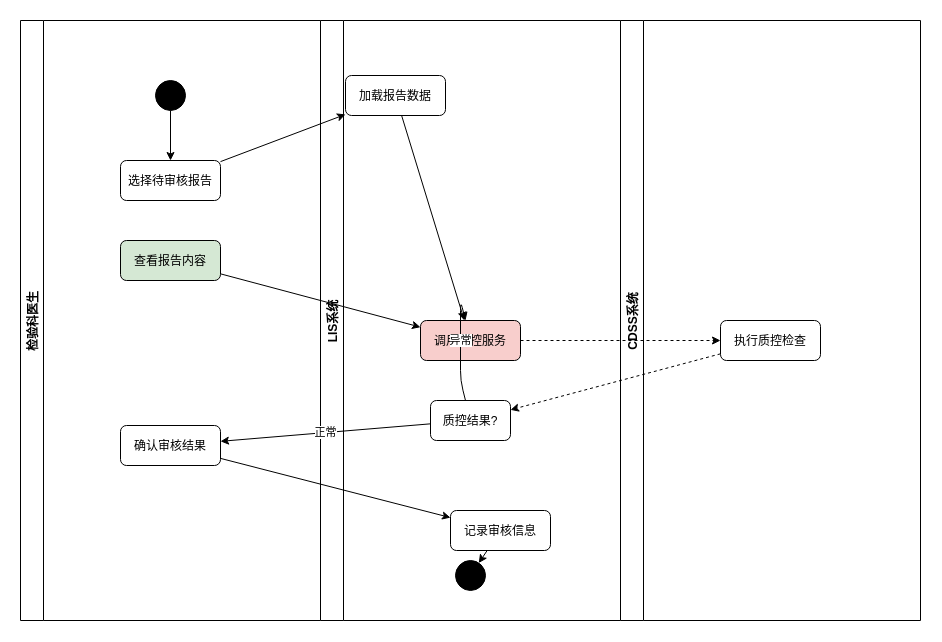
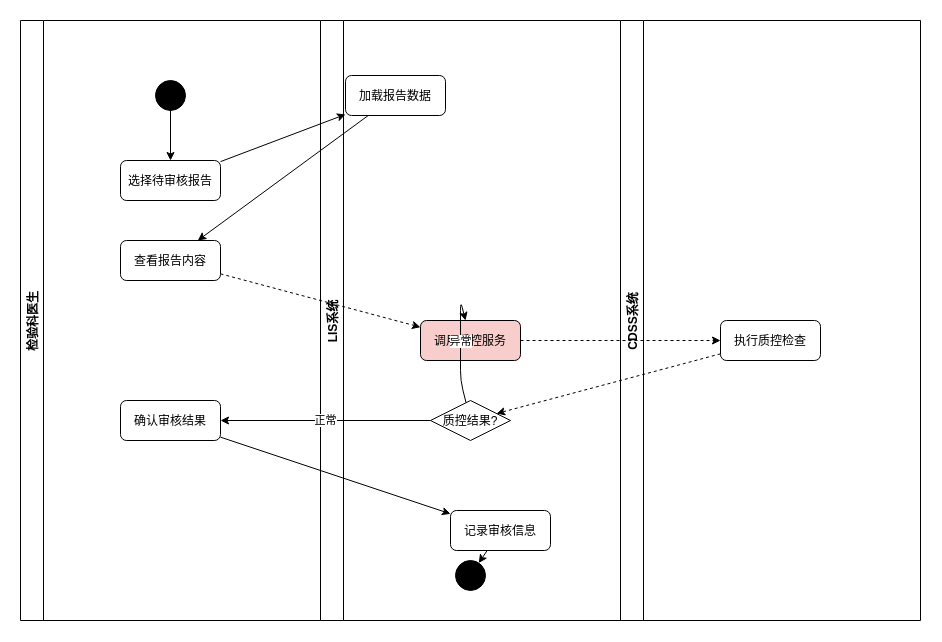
edge "加载报告数据" -> "调用质控服务": now "加载报告数据" -> "查看报告内容"
node "查看报告内容": fillcolor #d5e8d4 -> #ffffff
edge "查看报告内容" -> "调用质控服务": style solid -> dashed
node "质控结果?": shape rounded rectangle -> diamond
node "确认审核结果": moved (171, 446) -> (171, 421)
